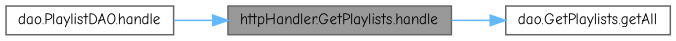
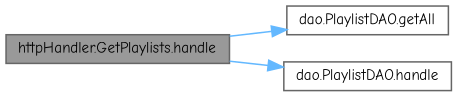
edge "dao.PlaylistDAO.handle" -> "httpHandler.GetPlaylists.handle": reversed
node "dao.GetPlaylists.getAll": label "dao.GetPlaylists.getAll" -> "dao.PlaylistDAO.getAll"
